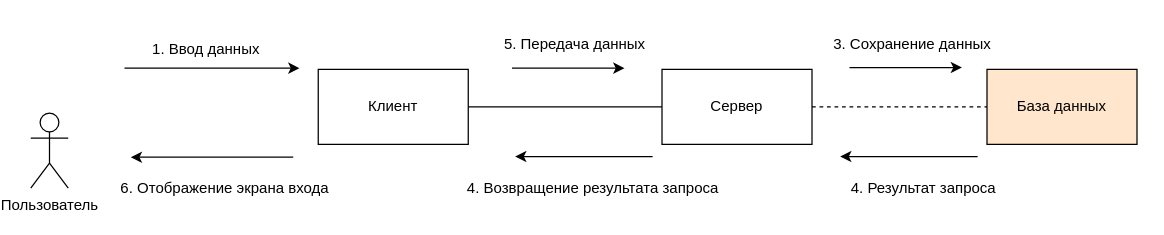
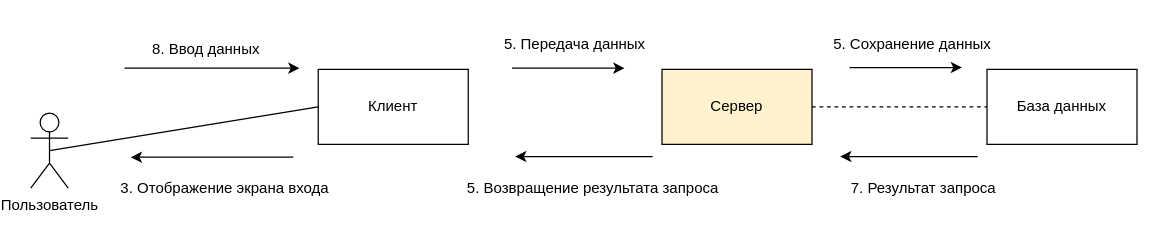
node "3. Сохранение данных": label "3. Сохранение данных" -> "5. Сохранение данных"
node "1. Ввод данных": label "1. Ввод данных" -> "8. Ввод данных"
edge "Клиент" -- "Сервер": removed
node "Сервер": fillcolor #ffffff -> #fff2cc
node "База данных": fillcolor #ffe6cc -> #ffffff
edge "Клиент" -- "Пользователь": added
node "6. Отображение экрана входа": label "6. Отображение экрана входа" -> "3. Отображение экрана входа"
node "4. Возвращение результата запроса": label "4. Возвращение результата запроса" -> "5. Возвращение результата запроса"
node "4. Результат запроса": label "4. Результат запроса" -> "7. Результат запроса"
